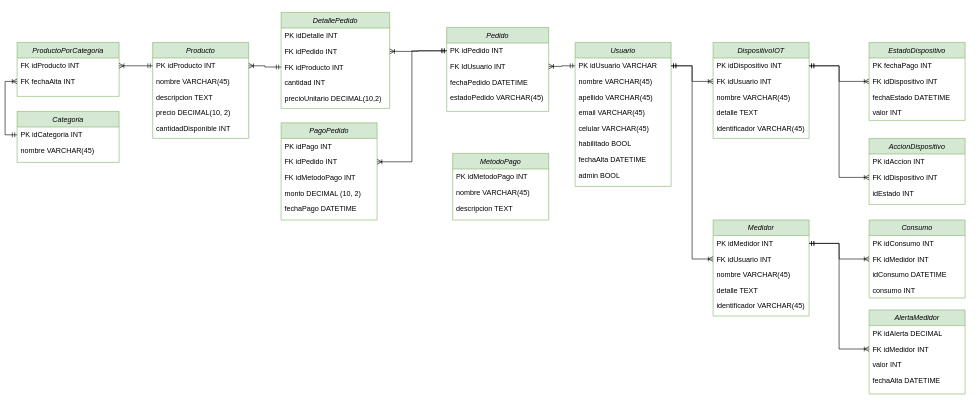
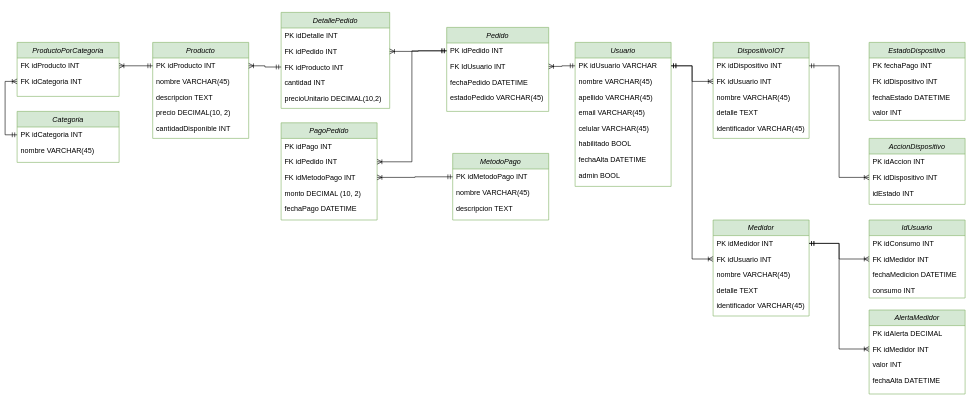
edge "PK idDispositivo INT" -- "EstadoDispositivo": removed
node "FK fechaAlta INT": label "FK fechaAlta INT" -> "FK idCategoria INT"
edge "PK idMetodoPago INT" -- "FK idMetodoPago INT": added
node "Consumo": label "Consumo" -> "IdUsuario"
node "idConsumo DATETIME": label "idConsumo DATETIME" -> "fechaMedicion DATETIME"
